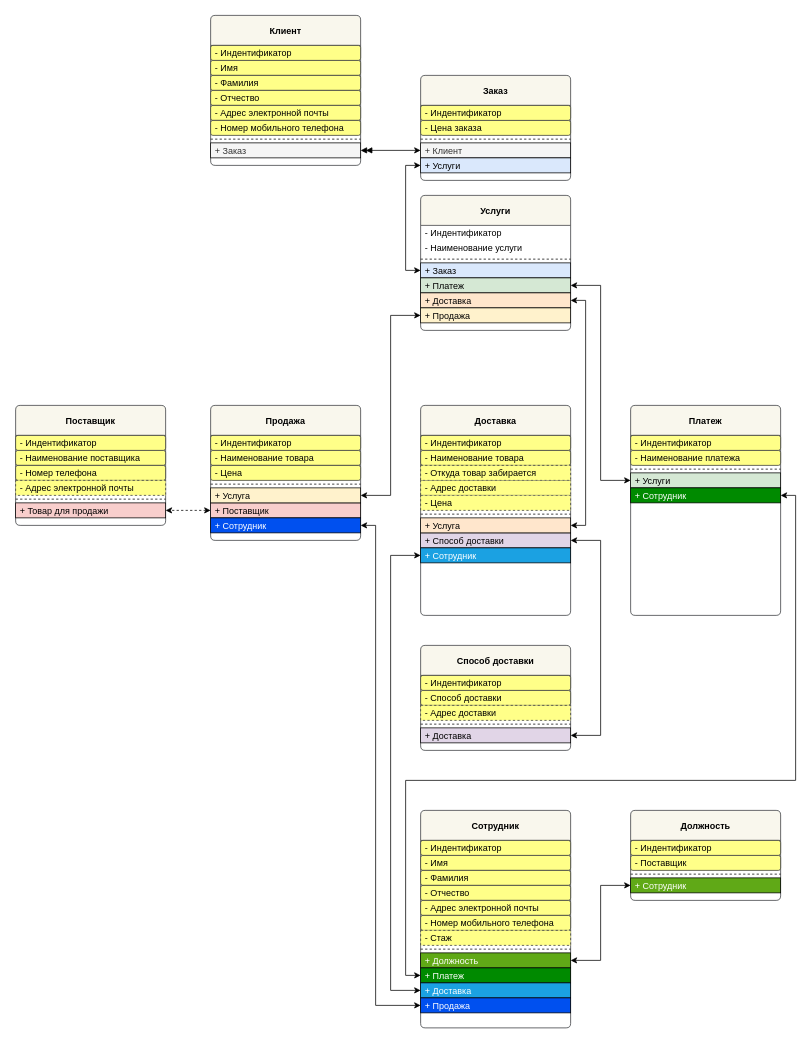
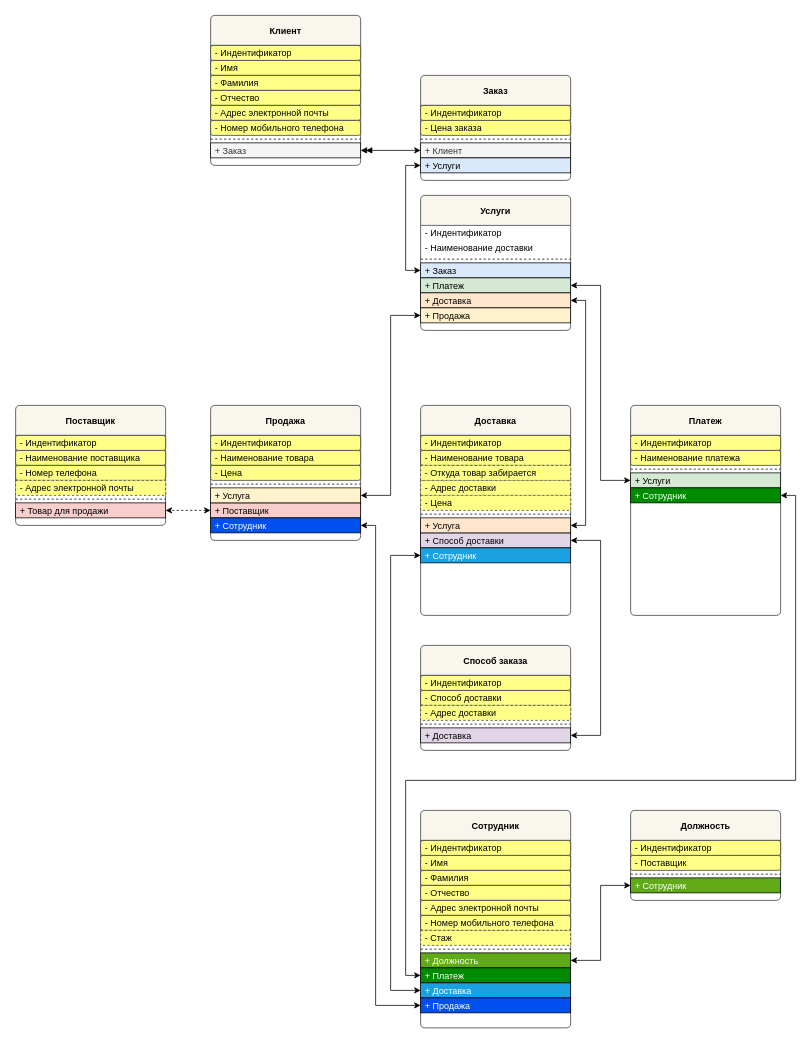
node "- Наименование услуги": label "- Наименование услуги" -> "- Наименование доставки"
node "Способ доставки": label "Способ доставки" -> "Способ заказа"
